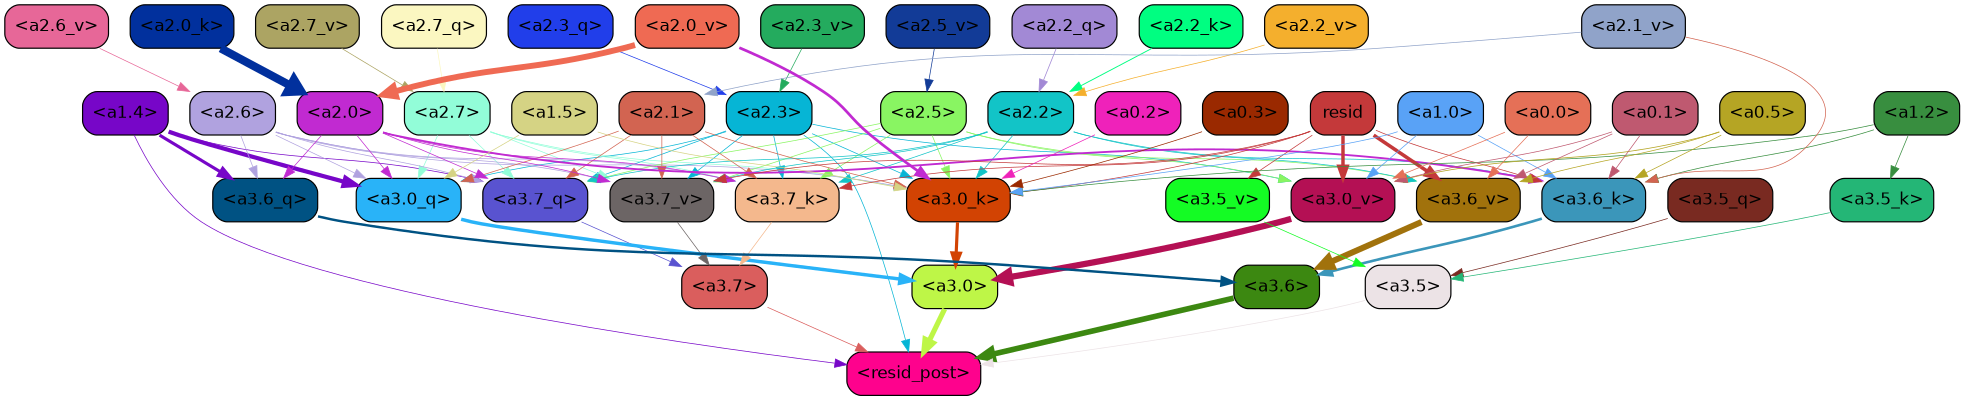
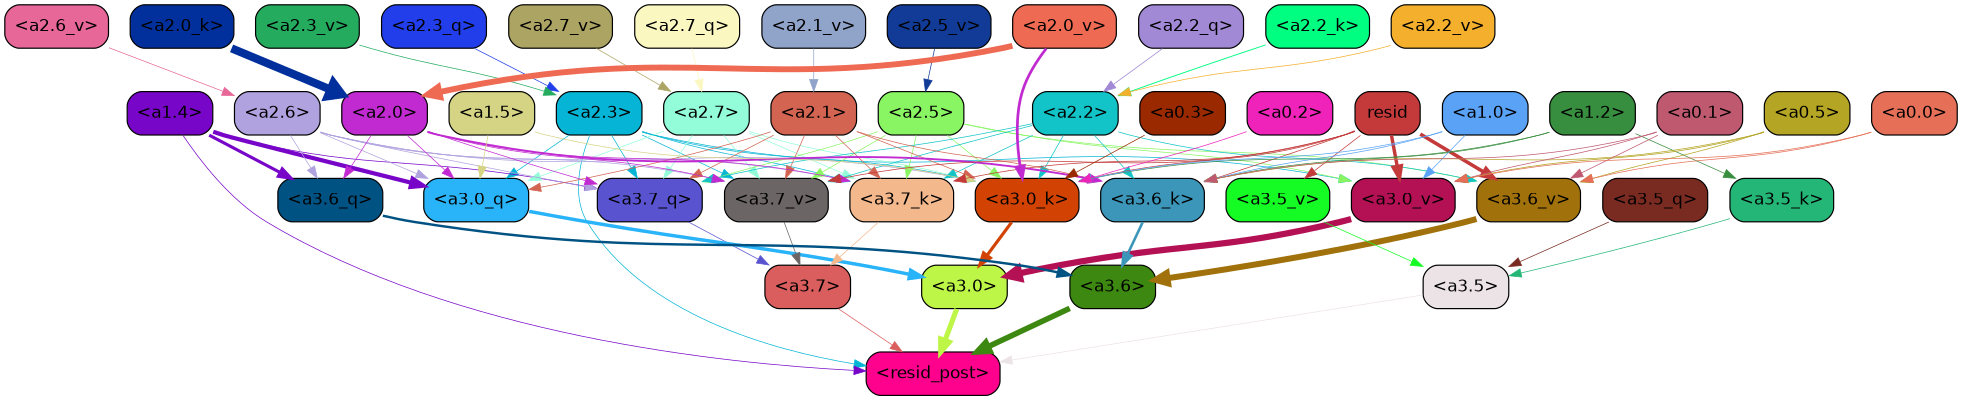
edge "<a2.1_v>" -> "<a3.6_k>": now "<a2.1>" -> "<a3.6_k>"
